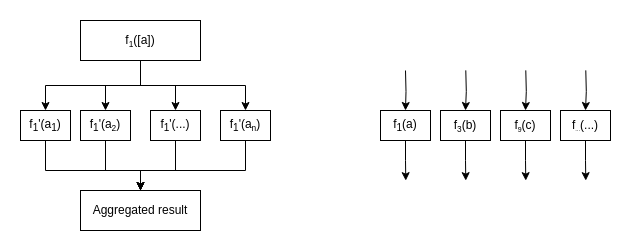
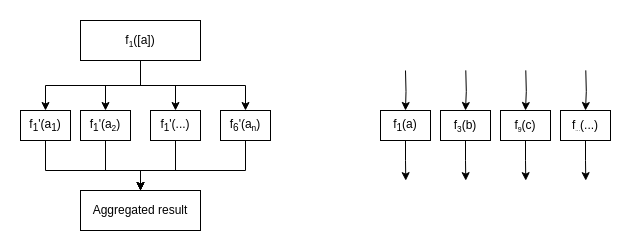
node "f1'(an)": label "f1'(an)" -> "f6'(an)"
